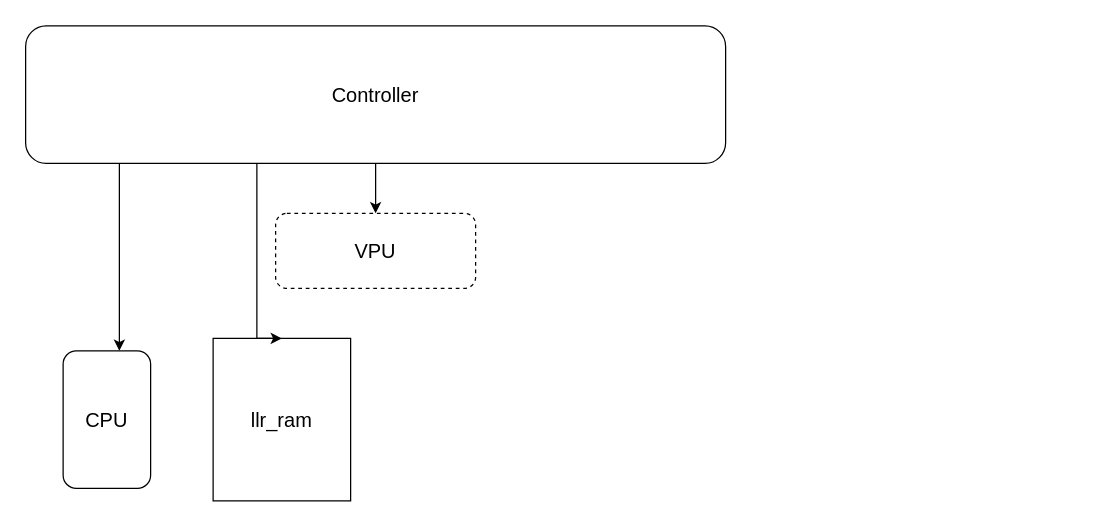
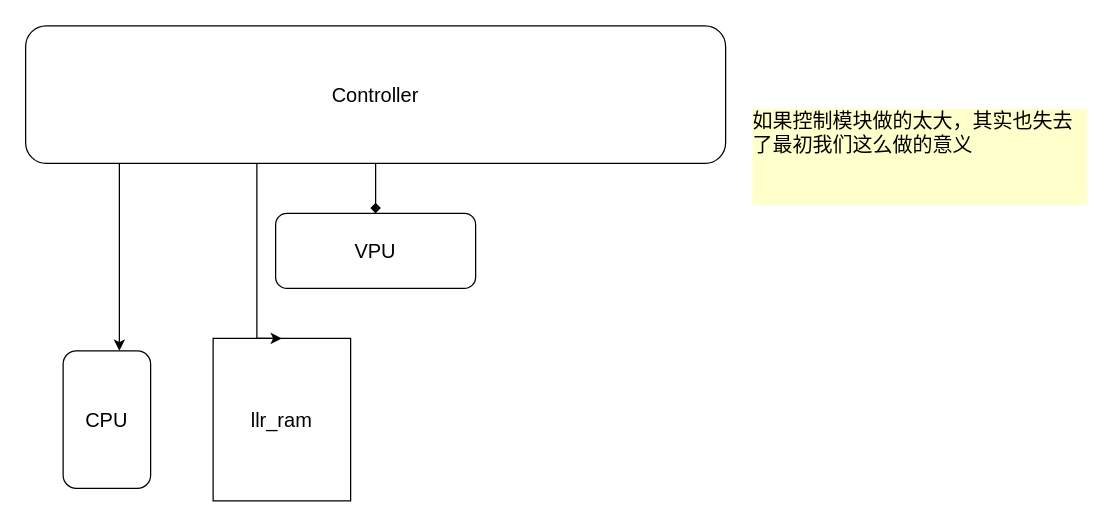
node "如果控制模块做的太大，其实也失去了最初我们这么做的意义": added
edge "Controller" -> "VPU": arrowhead classic -> diamond
node "VPU": style dashed -> solid
